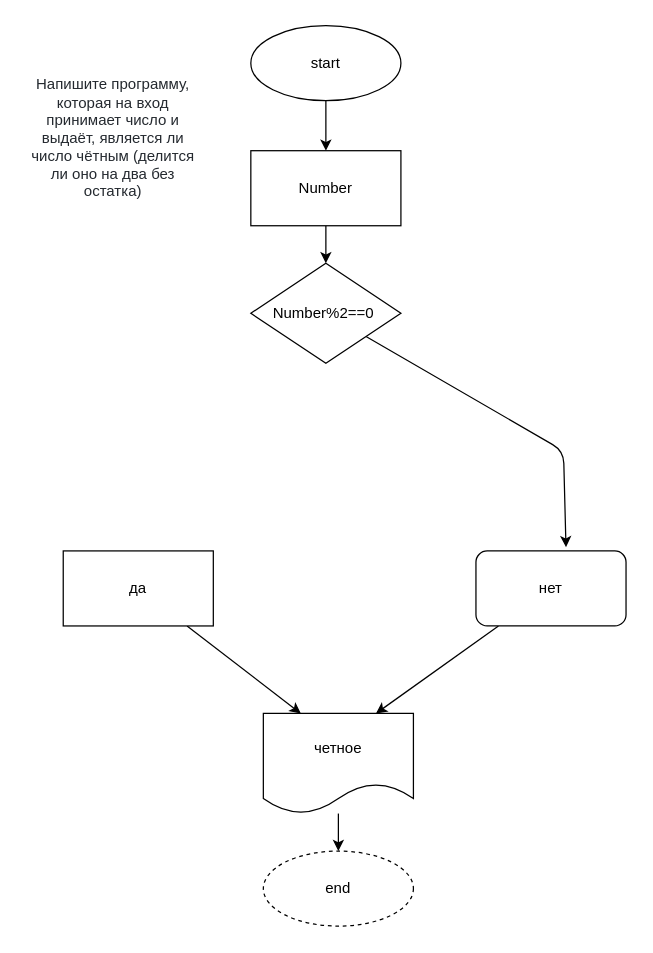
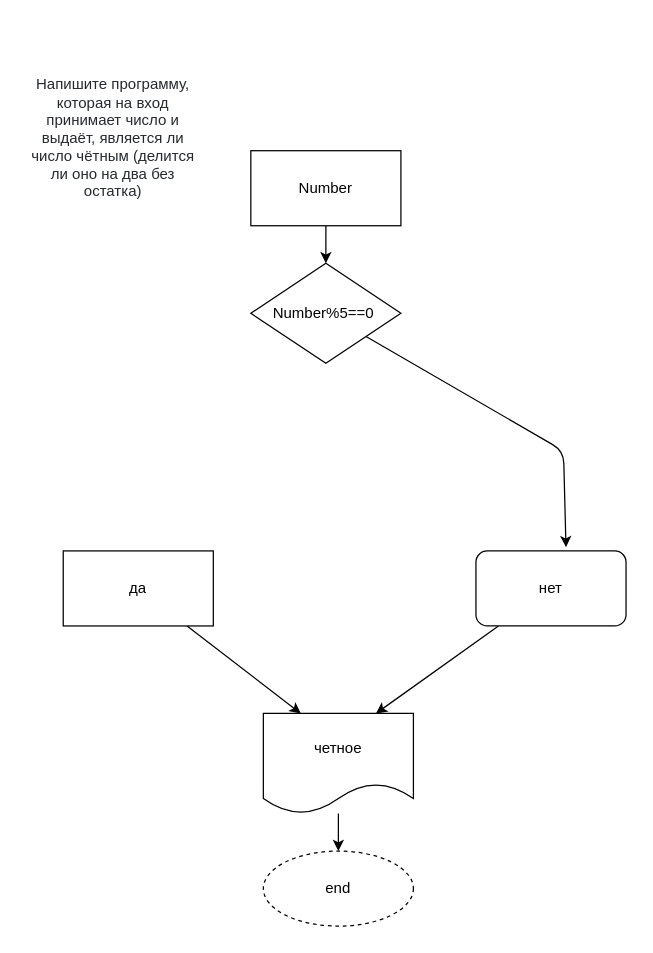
node "start": removed
edge "start" -> "Number": removed
node "Number%2==0": label "Number%2==0" -> "Number%5==0"
